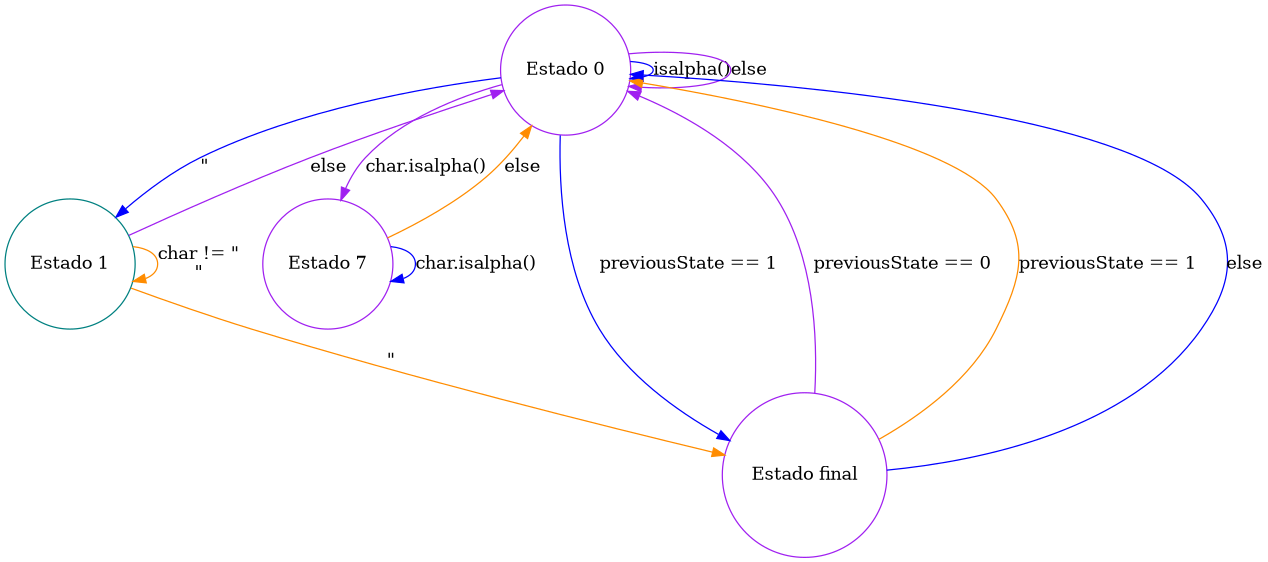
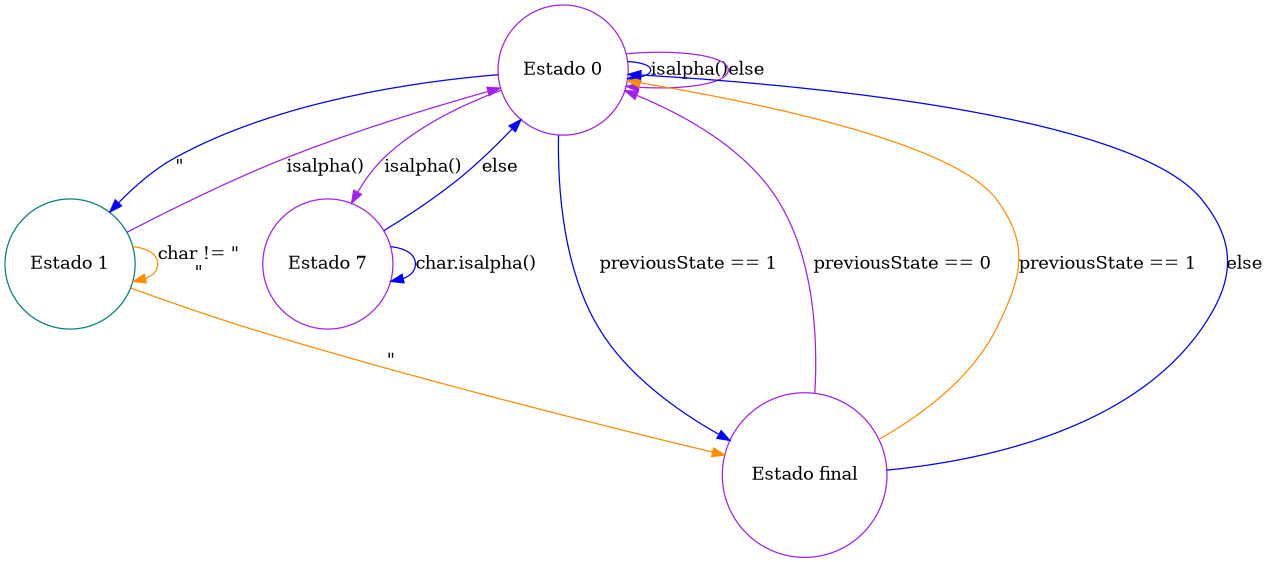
edge "Estado 1" -> "Estado 0": label "else" -> "isalpha()"
edge "Estado 0" -> "Estado 7": label "char.isalpha()" -> "isalpha()"
edge "Estado 7" -> "Estado 0": color darkorange -> blue
